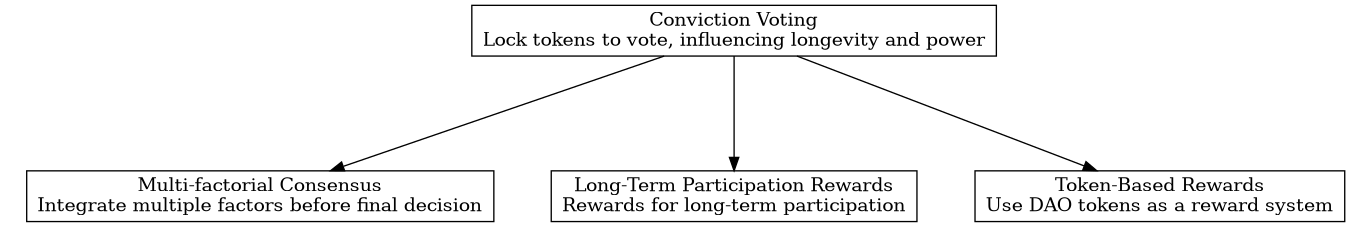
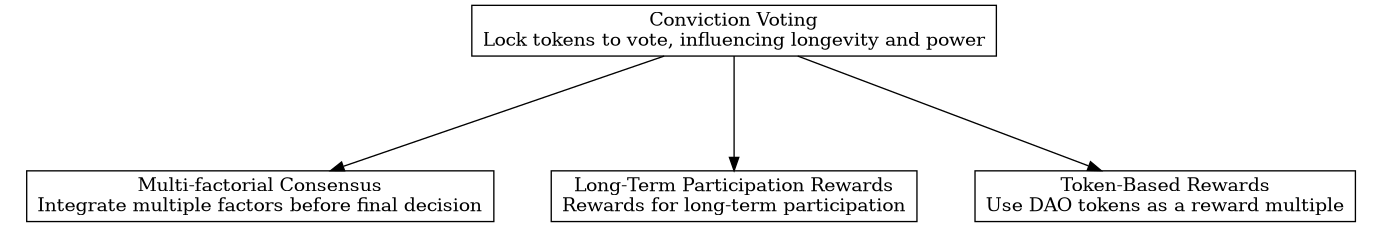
node "Token-Based Rewards Use DAO tokens as a reward system": label "Token-Based Rewards Use DAO tokens as a reward system" -> "Token-Based Rewards Use DAO tokens as a reward multiple"
